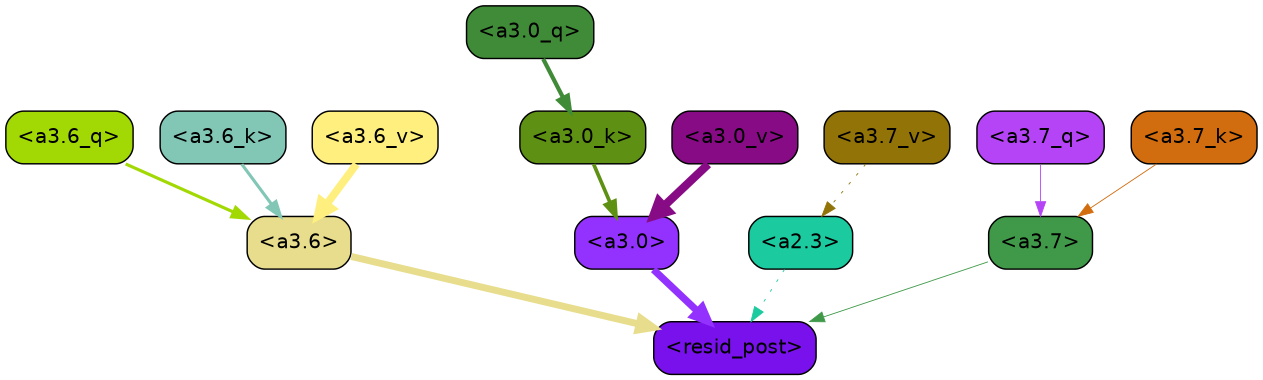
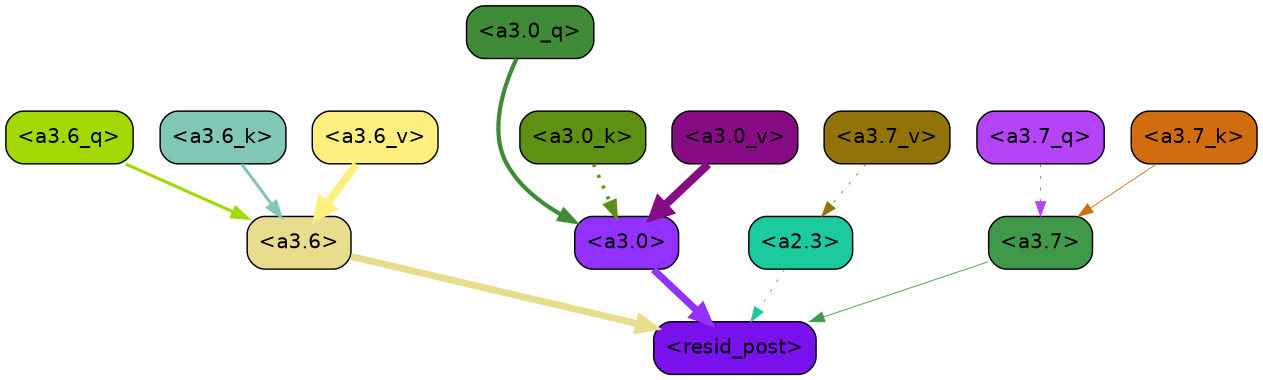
edge "<a3.0_q>" -> "<a3.0_k>": now "<a3.0_q>" -> "<a3.0>"
edge "<a3.0_k>" -> "<a3.0>": style bold -> dotted
edge "<a3.7_q>" -> "<a3.7>": style bold -> dotted
